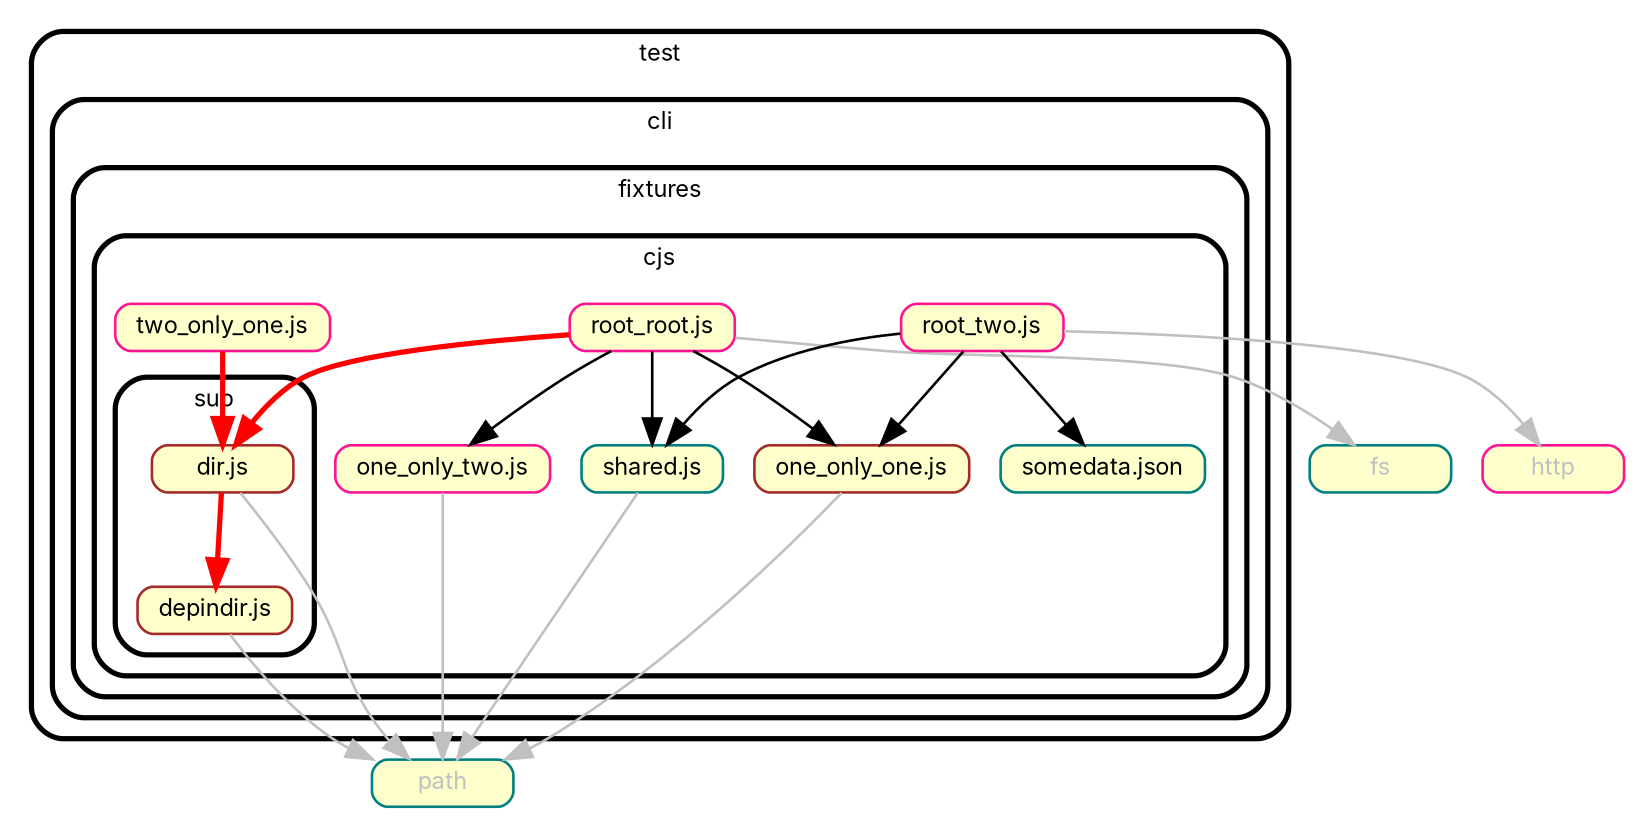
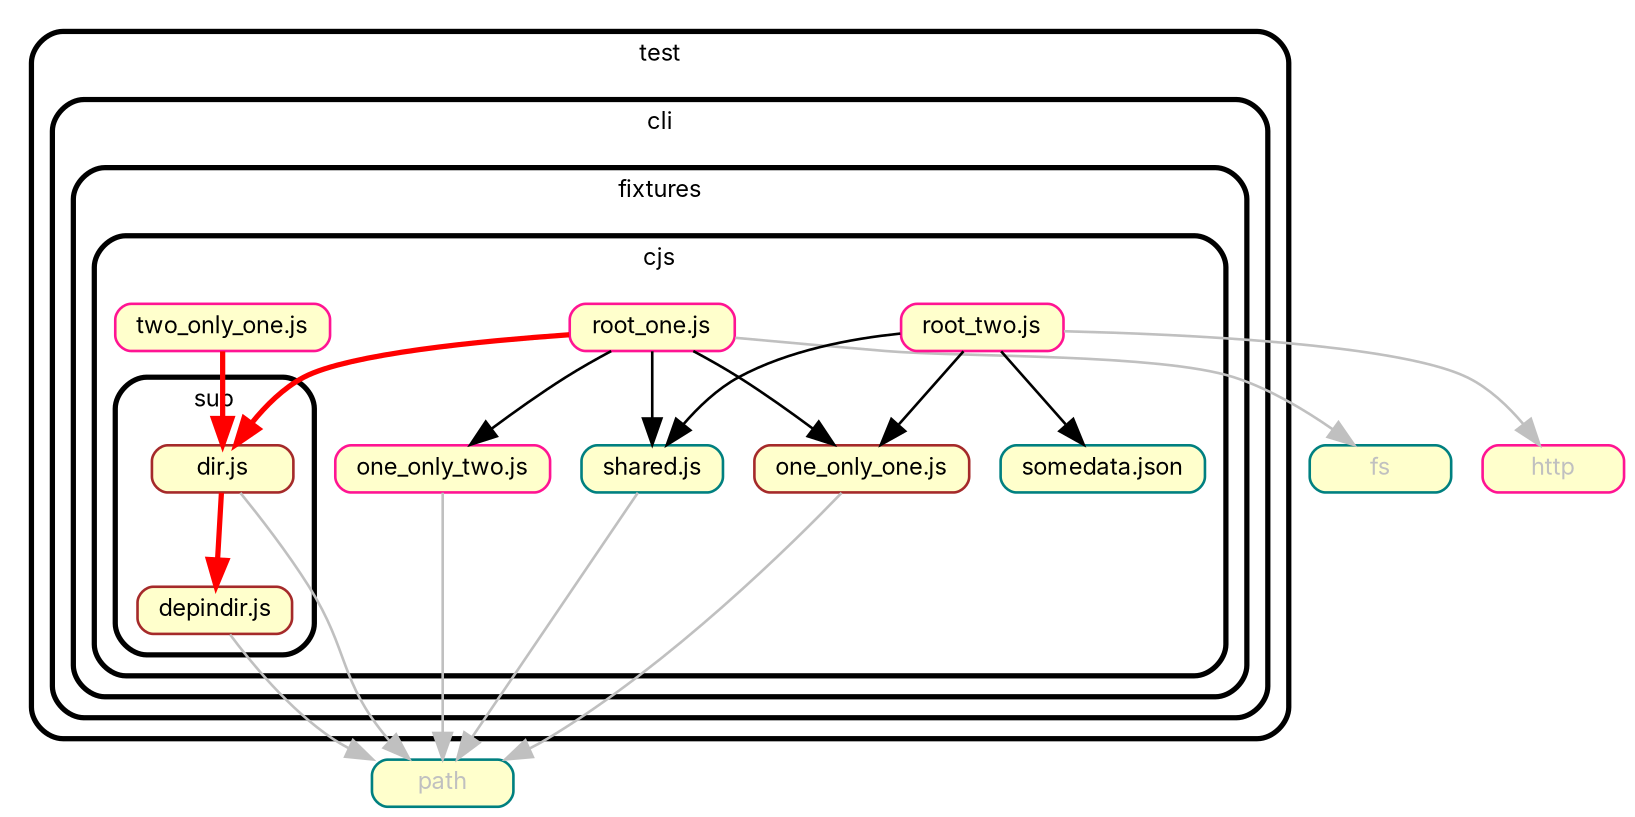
node "root_root.js": label "root_root.js" -> "root_one.js"
